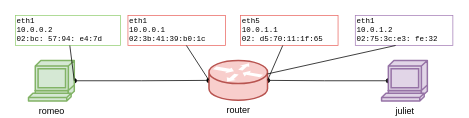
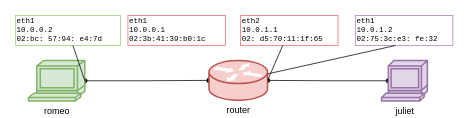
node "eth510.0.1.102: d5:70:11:1f:65": label "eth510.0.1.102: d5:70:11:1f:65" -> "eth210.0.1.102: d5:70:11:1f:65"
edge "eth110.0.0.102:3b:41:39:b0:1c" -- "router": removed
node "romeo": size 46x41 -> 56x41
